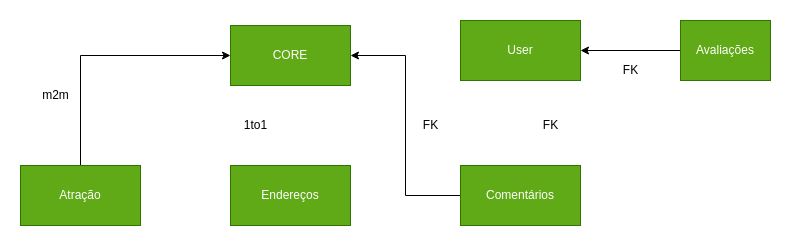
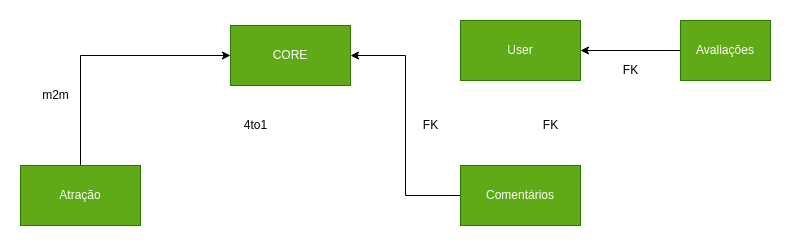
node "1to1": label "1to1" -> "4to1"
node "Endereços": removed
